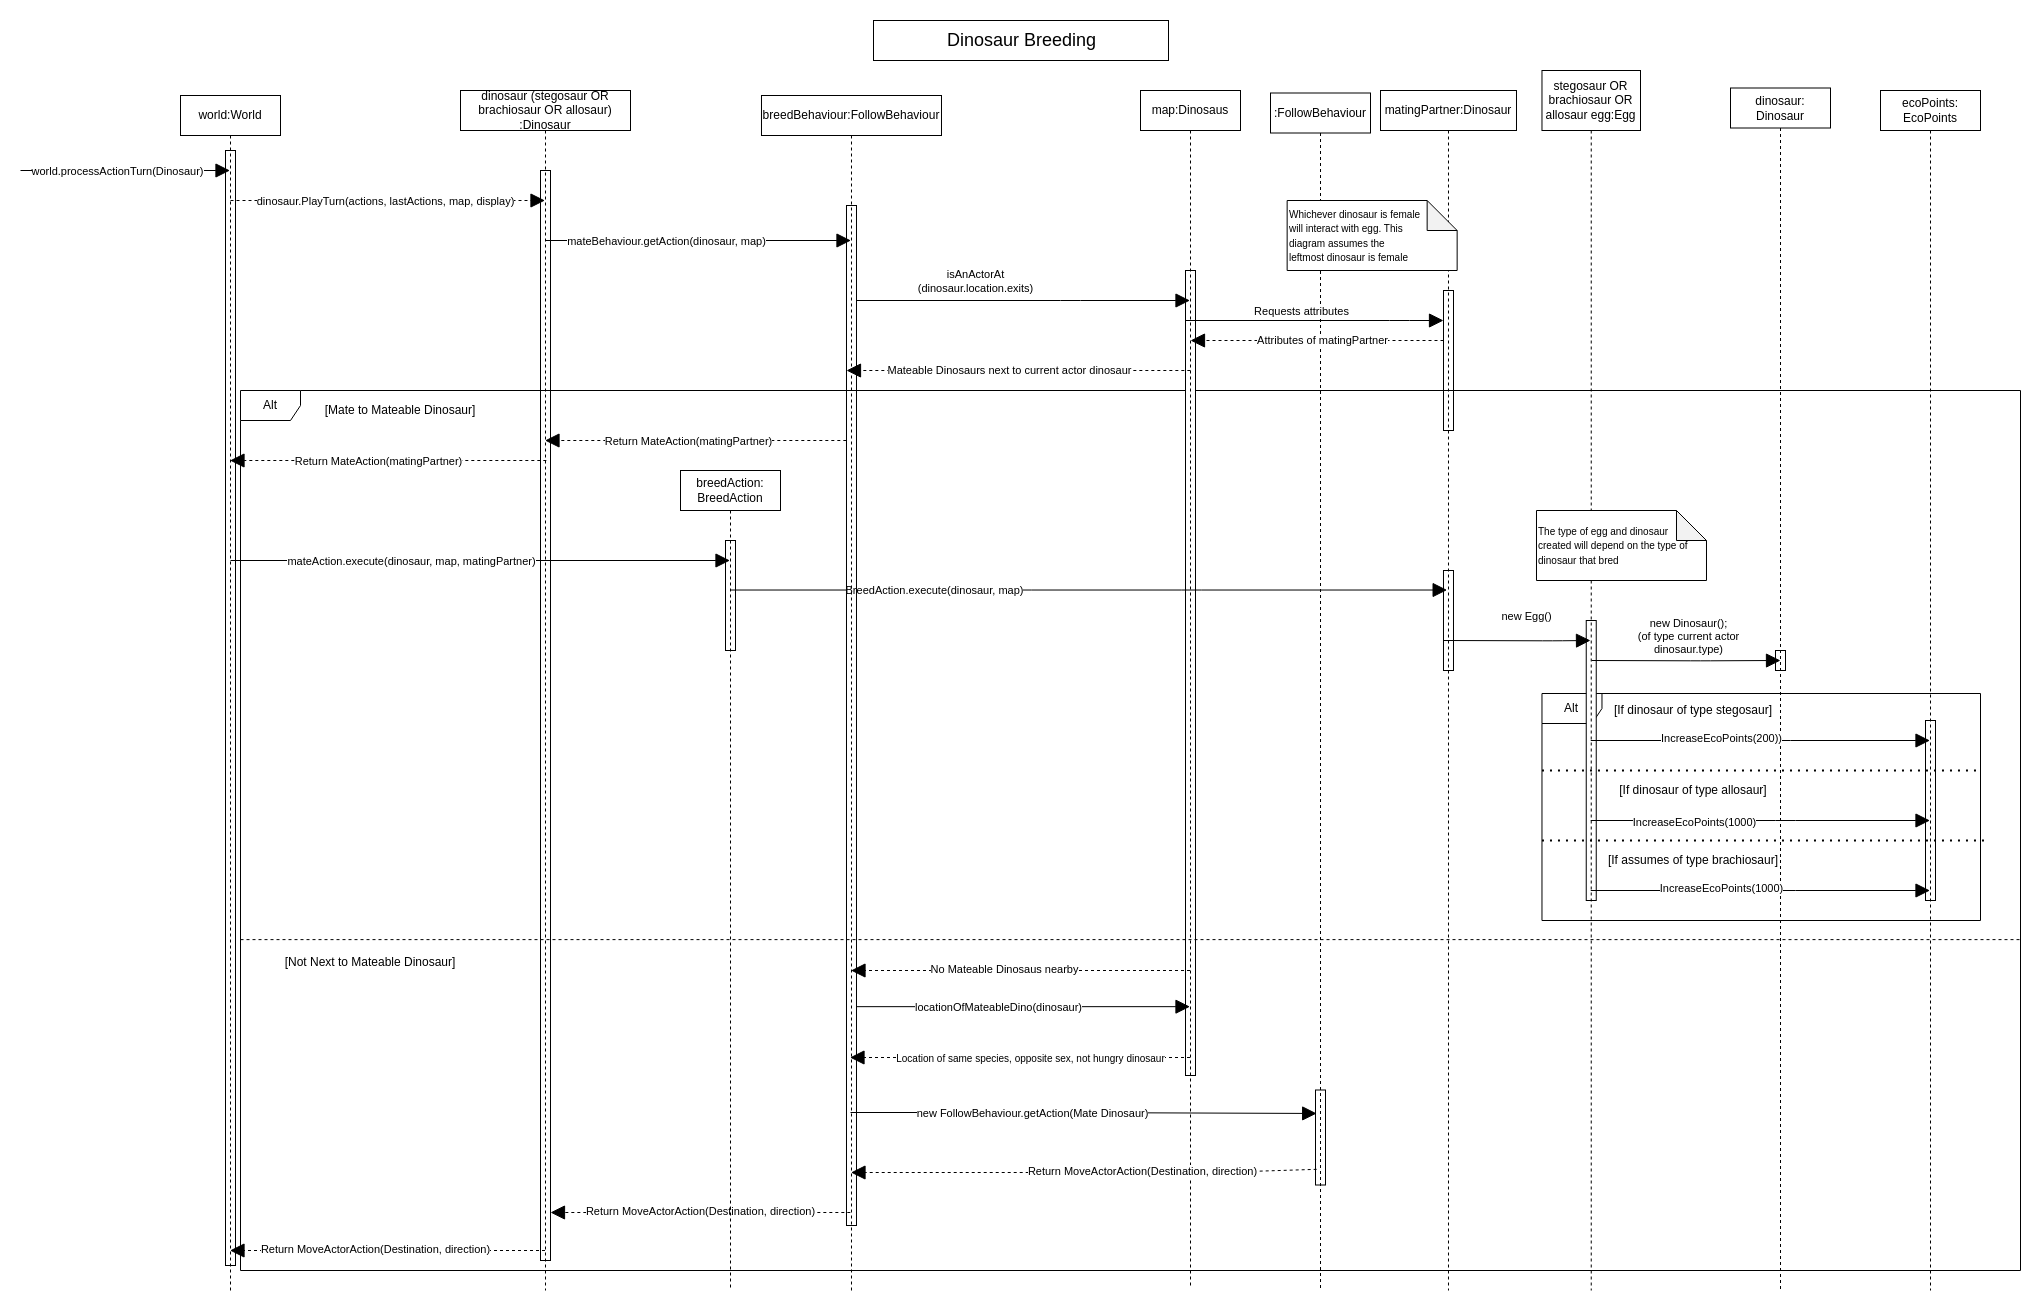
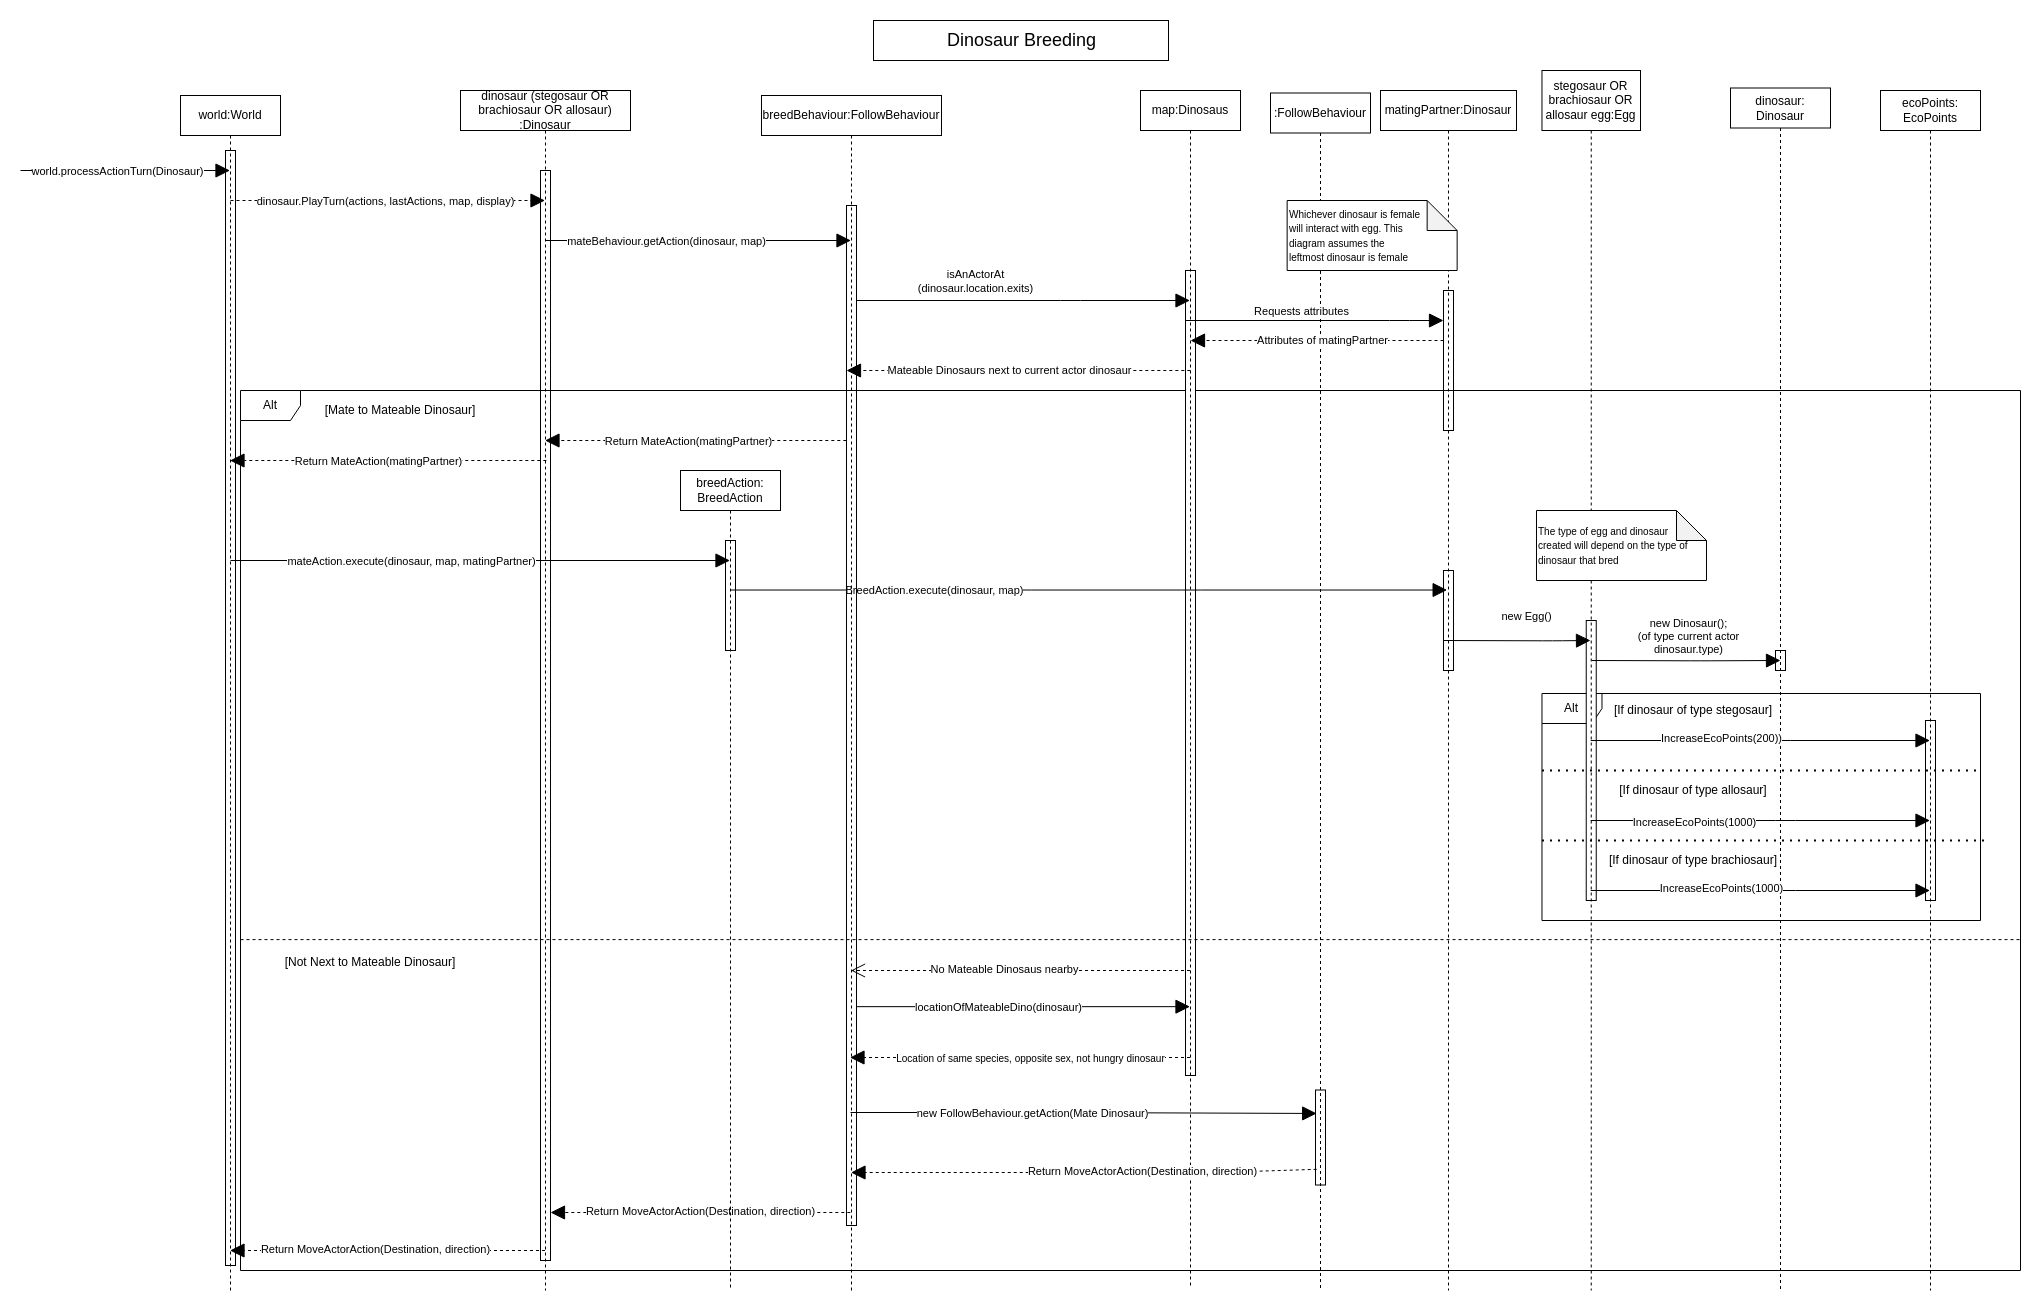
node "[If assumes of type brachiosaur]": label "[If assumes of type brachiosaur]" -> "[If dinosaur of type brachiosaur]"
edge "map:Dinosaus" -> "breedBehaviour:FollowBehaviour": arrowhead block -> open
